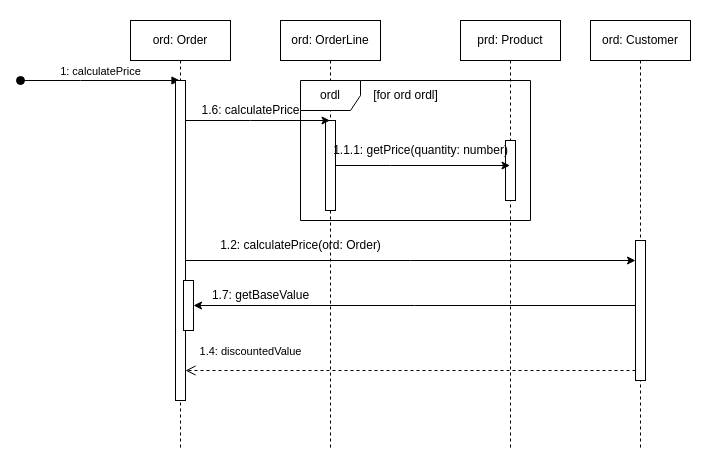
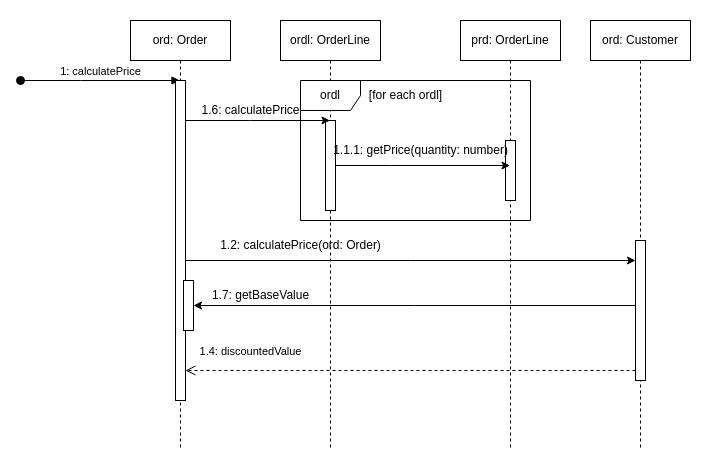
node "ord: OrderLine": label "ord: OrderLine" -> "ordl: OrderLine"
node "prd: Product": label "prd: Product" -> "prd: OrderLine"
node "[for ord ordl]": label "[for ord ordl]" -> "[for each ordl]"
